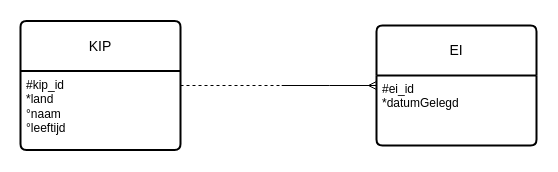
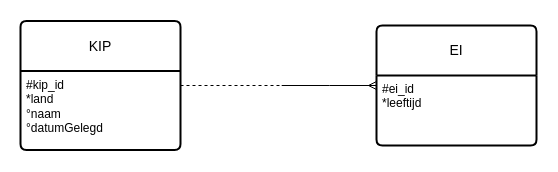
node "#ei_id *datumGelegd": label "#ei_id *datumGelegd" -> "#ei_id *leeftijd"
node "#kip_id *land °naam °leeftijd": label "#kip_id *land °naam °leeftijd" -> "#kip_id *land °naam °datumGelegd"
